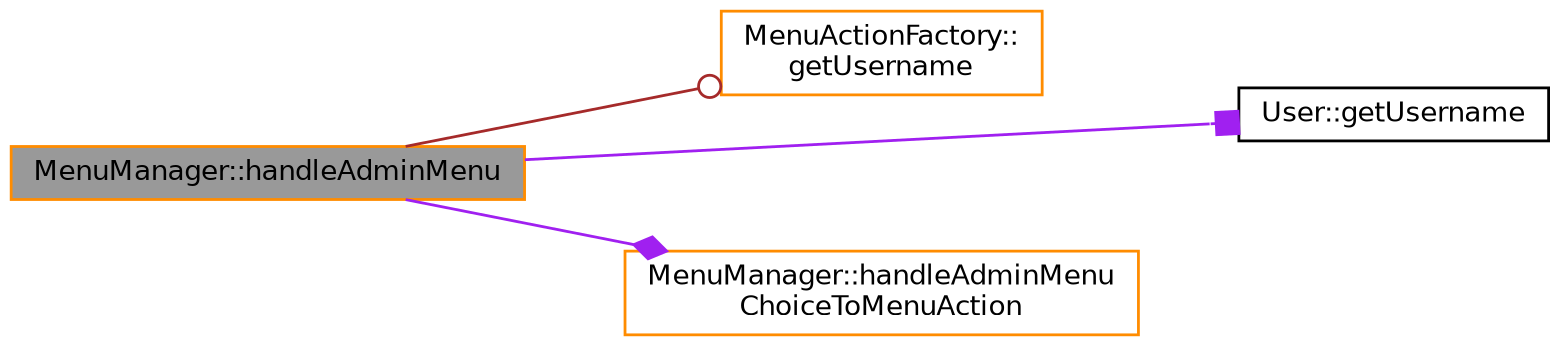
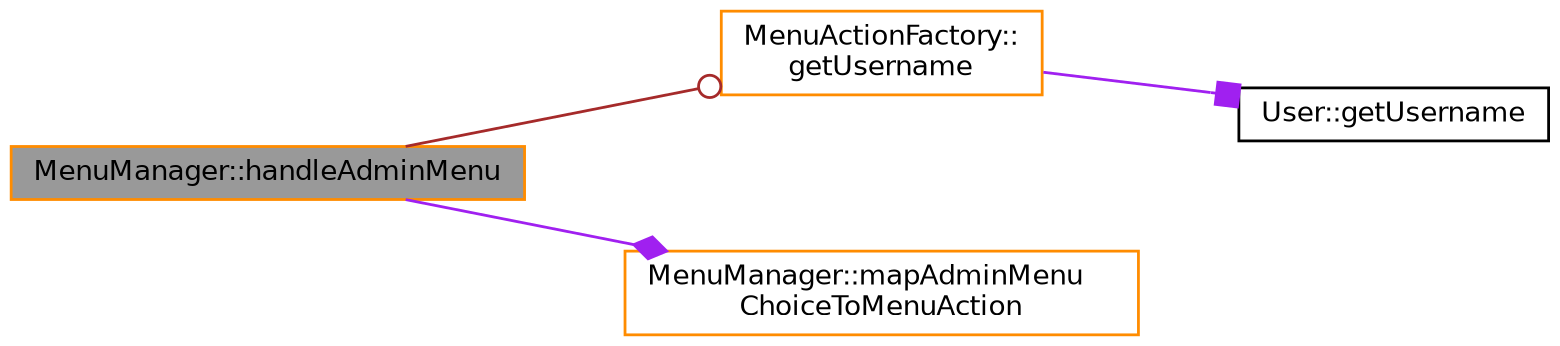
edge "MenuManager::handleAdminMenu" -> "User::getUsername": now "MenuActionFactory:: getUsername" -> "User::getUsername"
node "MenuManager::handleAdminMenu ChoiceToMenuAction": label "MenuManager::handleAdminMenu ChoiceToMenuAction" -> "MenuManager::mapAdminMenu ChoiceToMenuAction"
